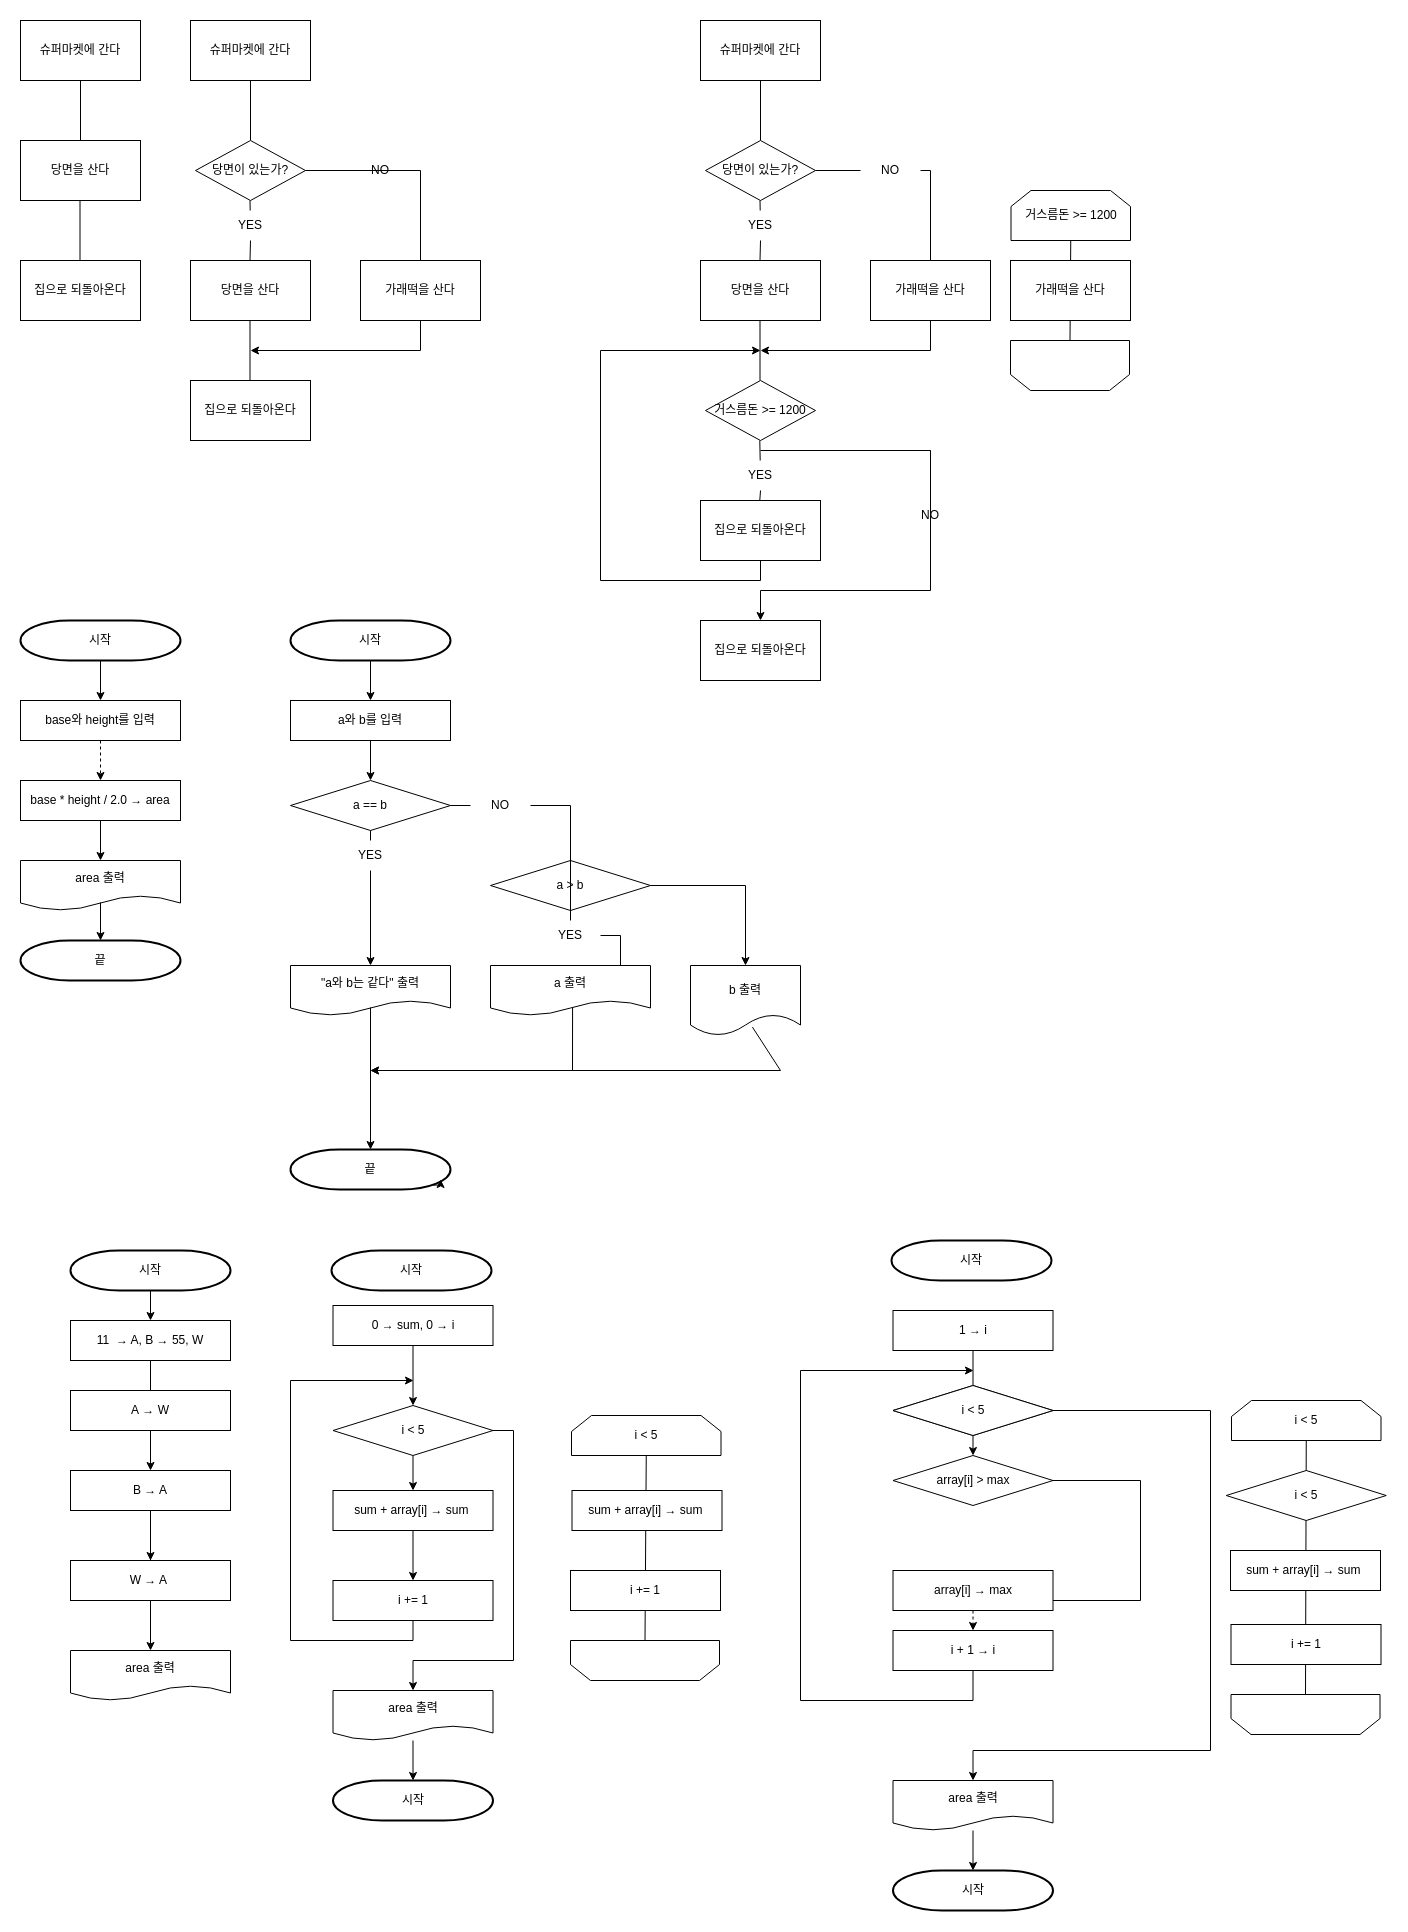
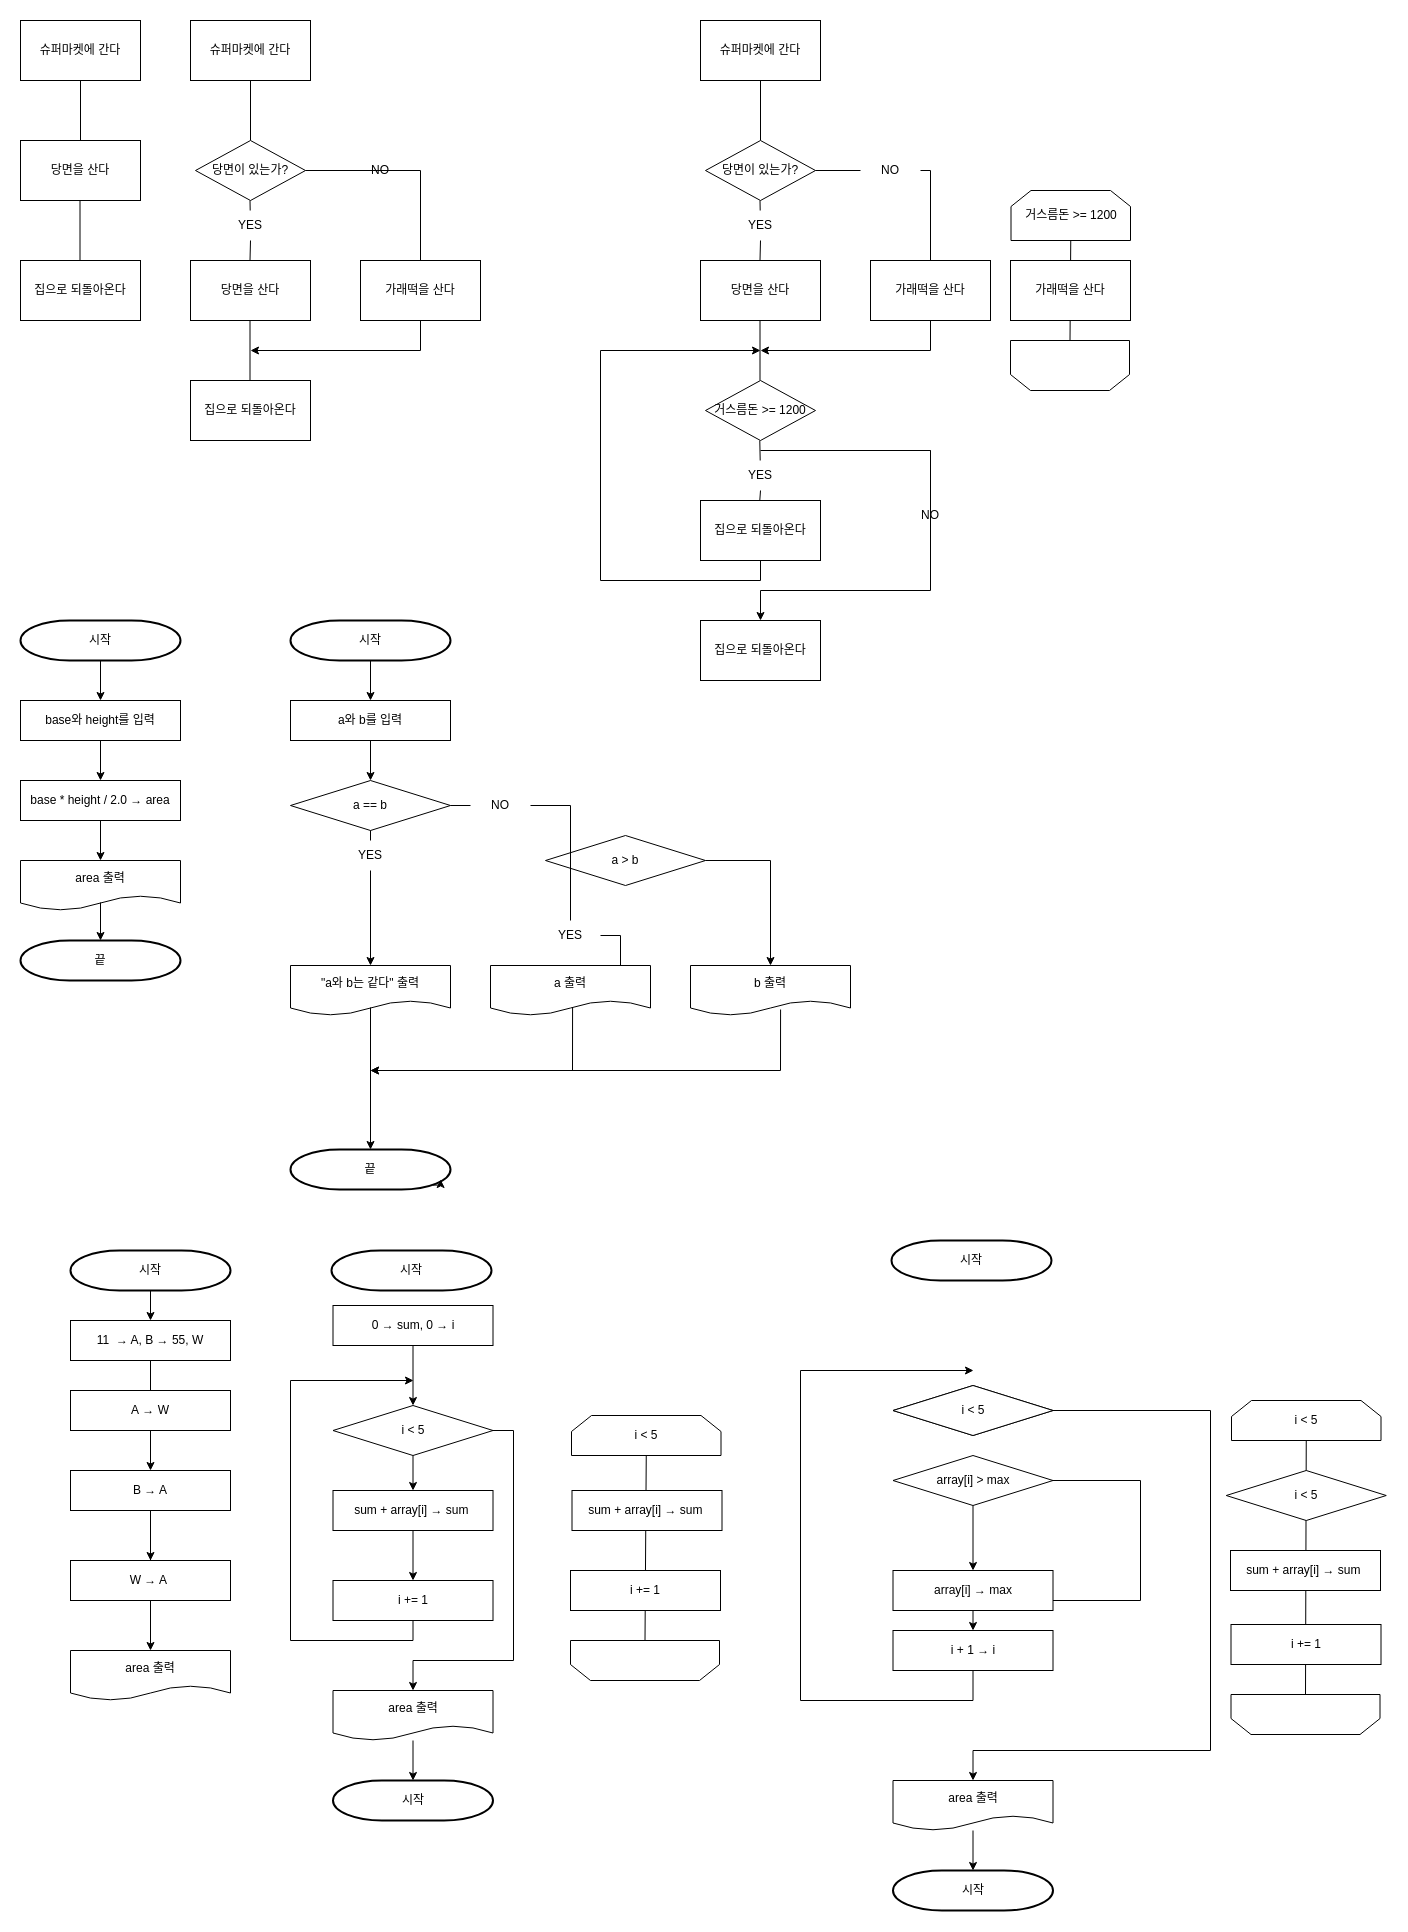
edge "base와 height를 입력" -> "base * height / 2.0 → area": style dashed -> solid
node "a > b": moved (571, 886) -> (626, 861)
node "b 출력": size 110x70 -> 160x50
node "1 → i": removed
edge "1 → i" -> "array[i] > max": removed
edge "array[i] > max" -> "array[i] → max": added
edge "array[i] → max" -> "i + 1 → i": style dashed -> solid
